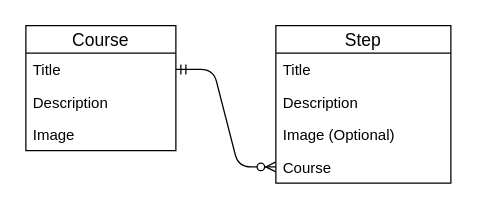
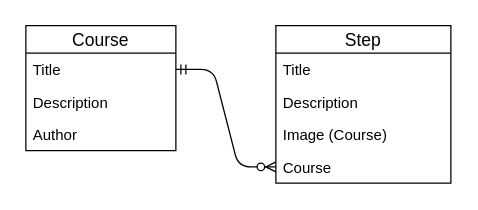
node "Image": label "Image" -> "Author"
node "Image (Optional)": label "Image (Optional)" -> "Image (Course)"
